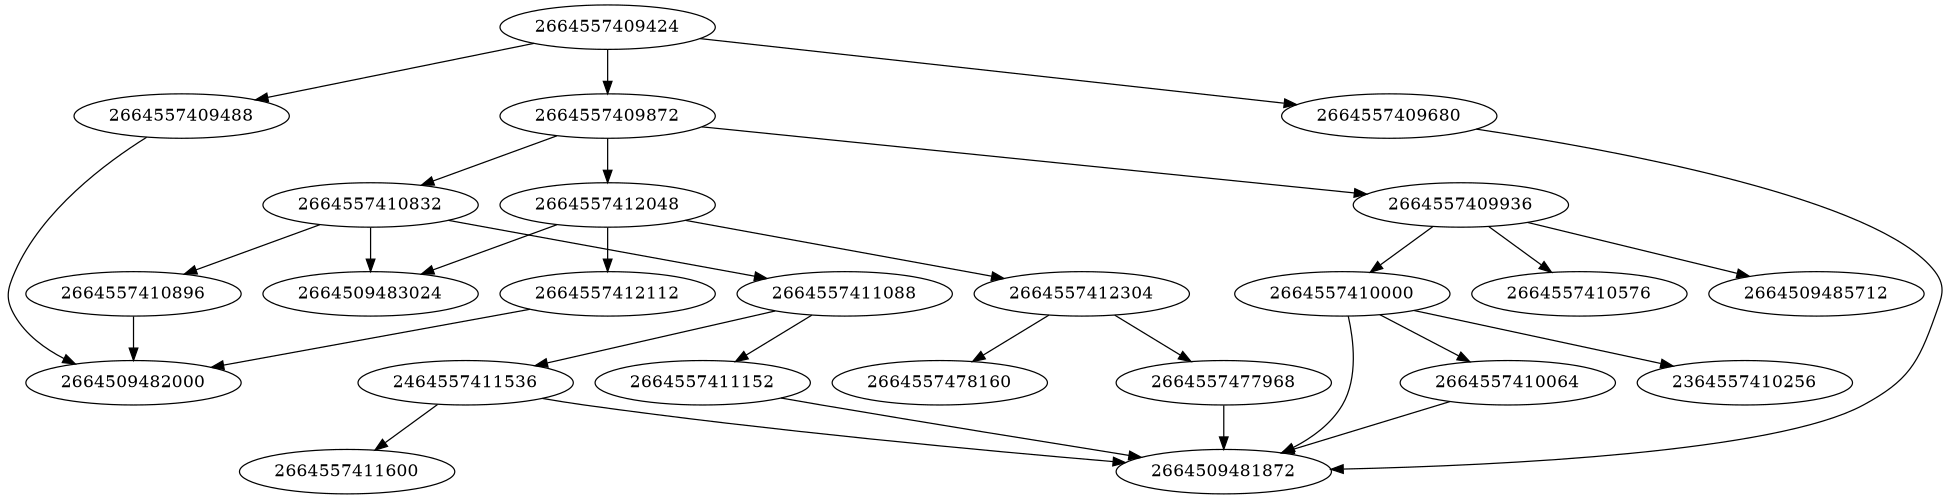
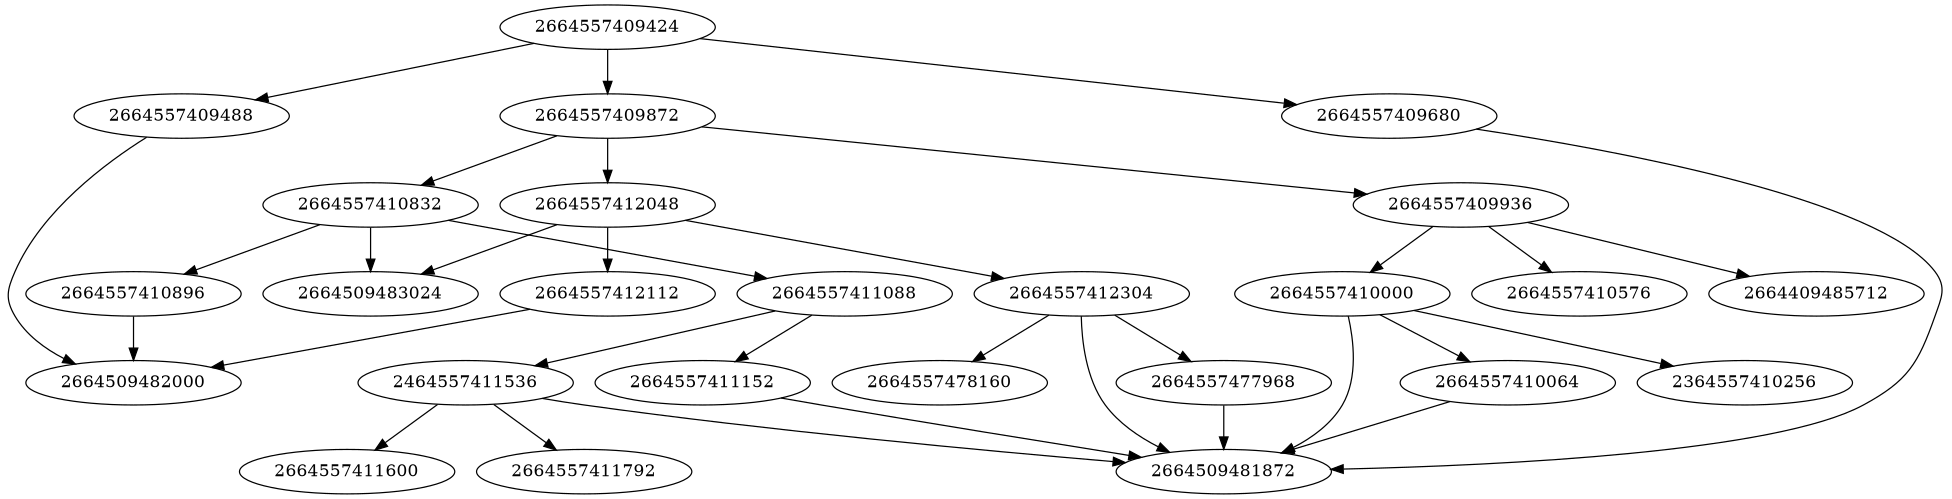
node "2664509485712": label "2664509485712" -> "2664409485712"
edge "2664557412304" -> "2664509481872": added
node "2664557411792": added
